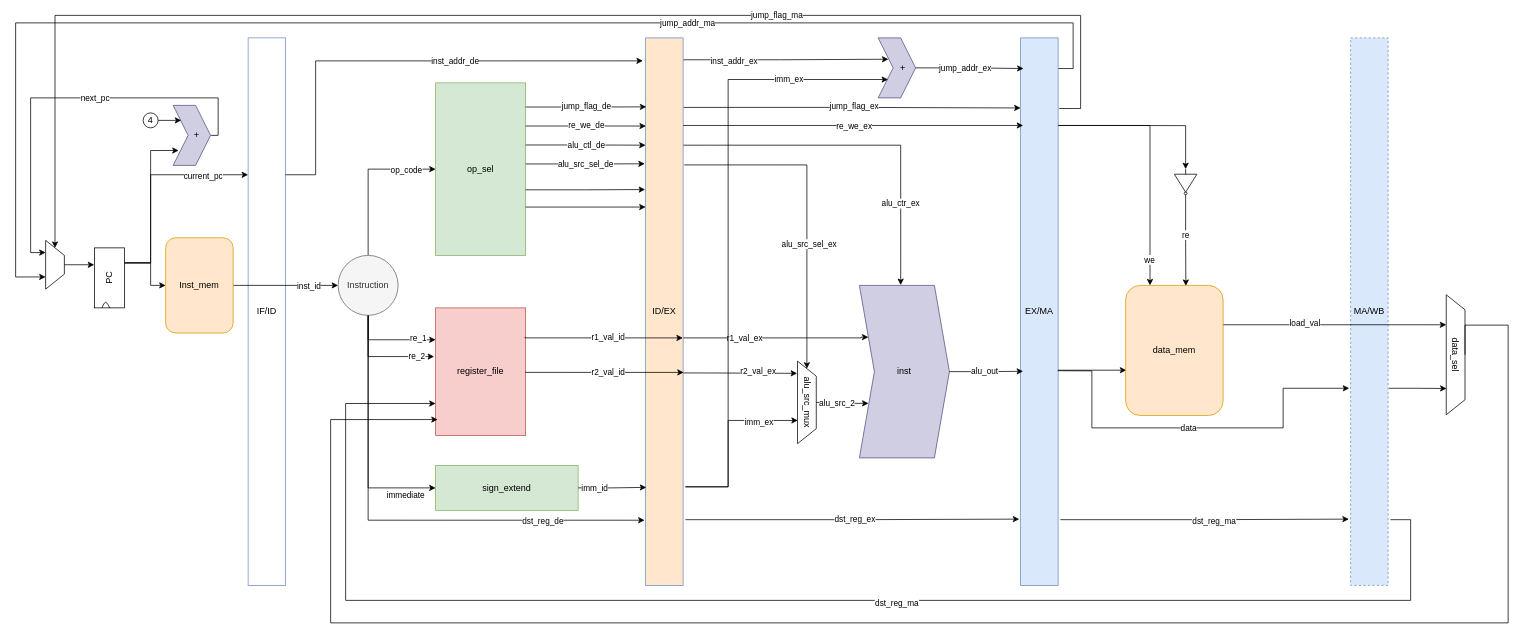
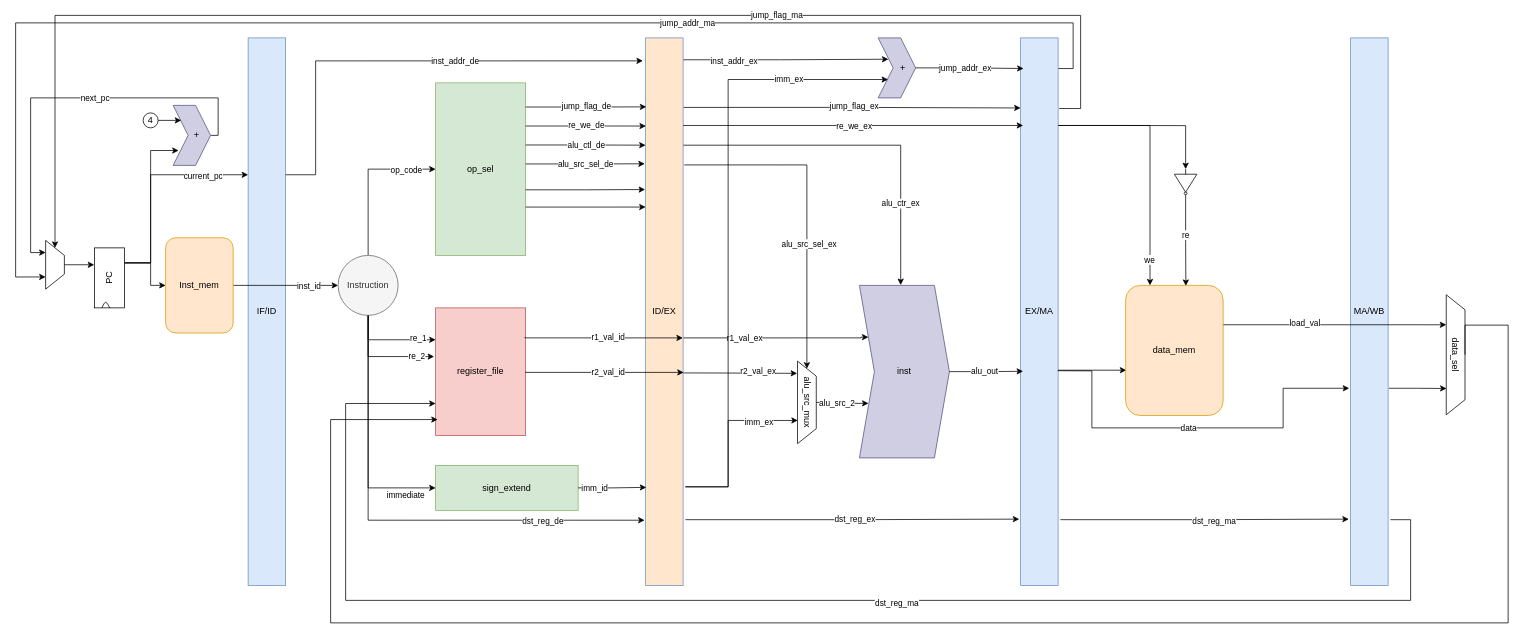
node "IF/ID": fillcolor #ffffff -> #dae8fc
node "MA/WB": style dashed -> solid
